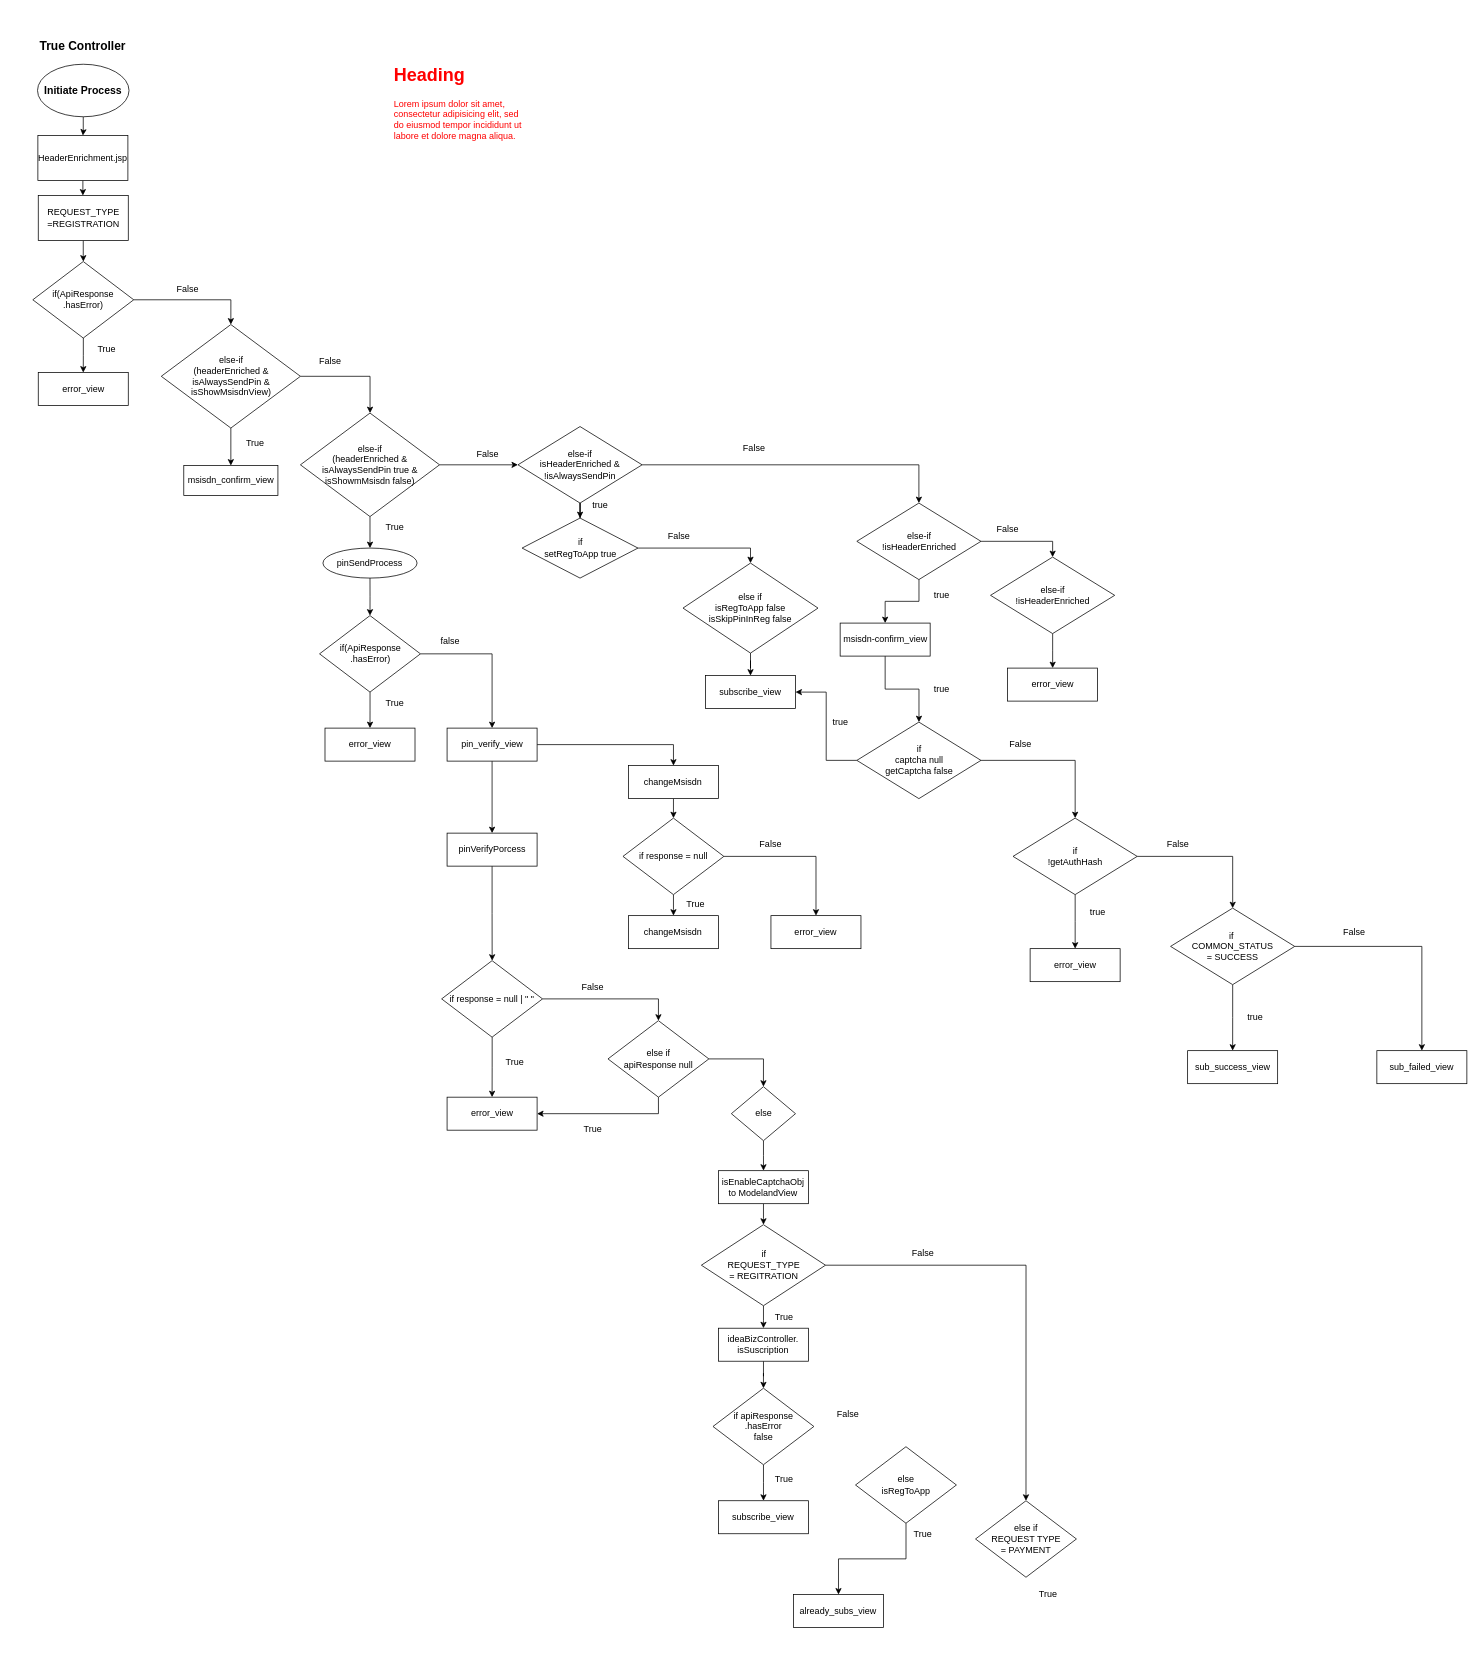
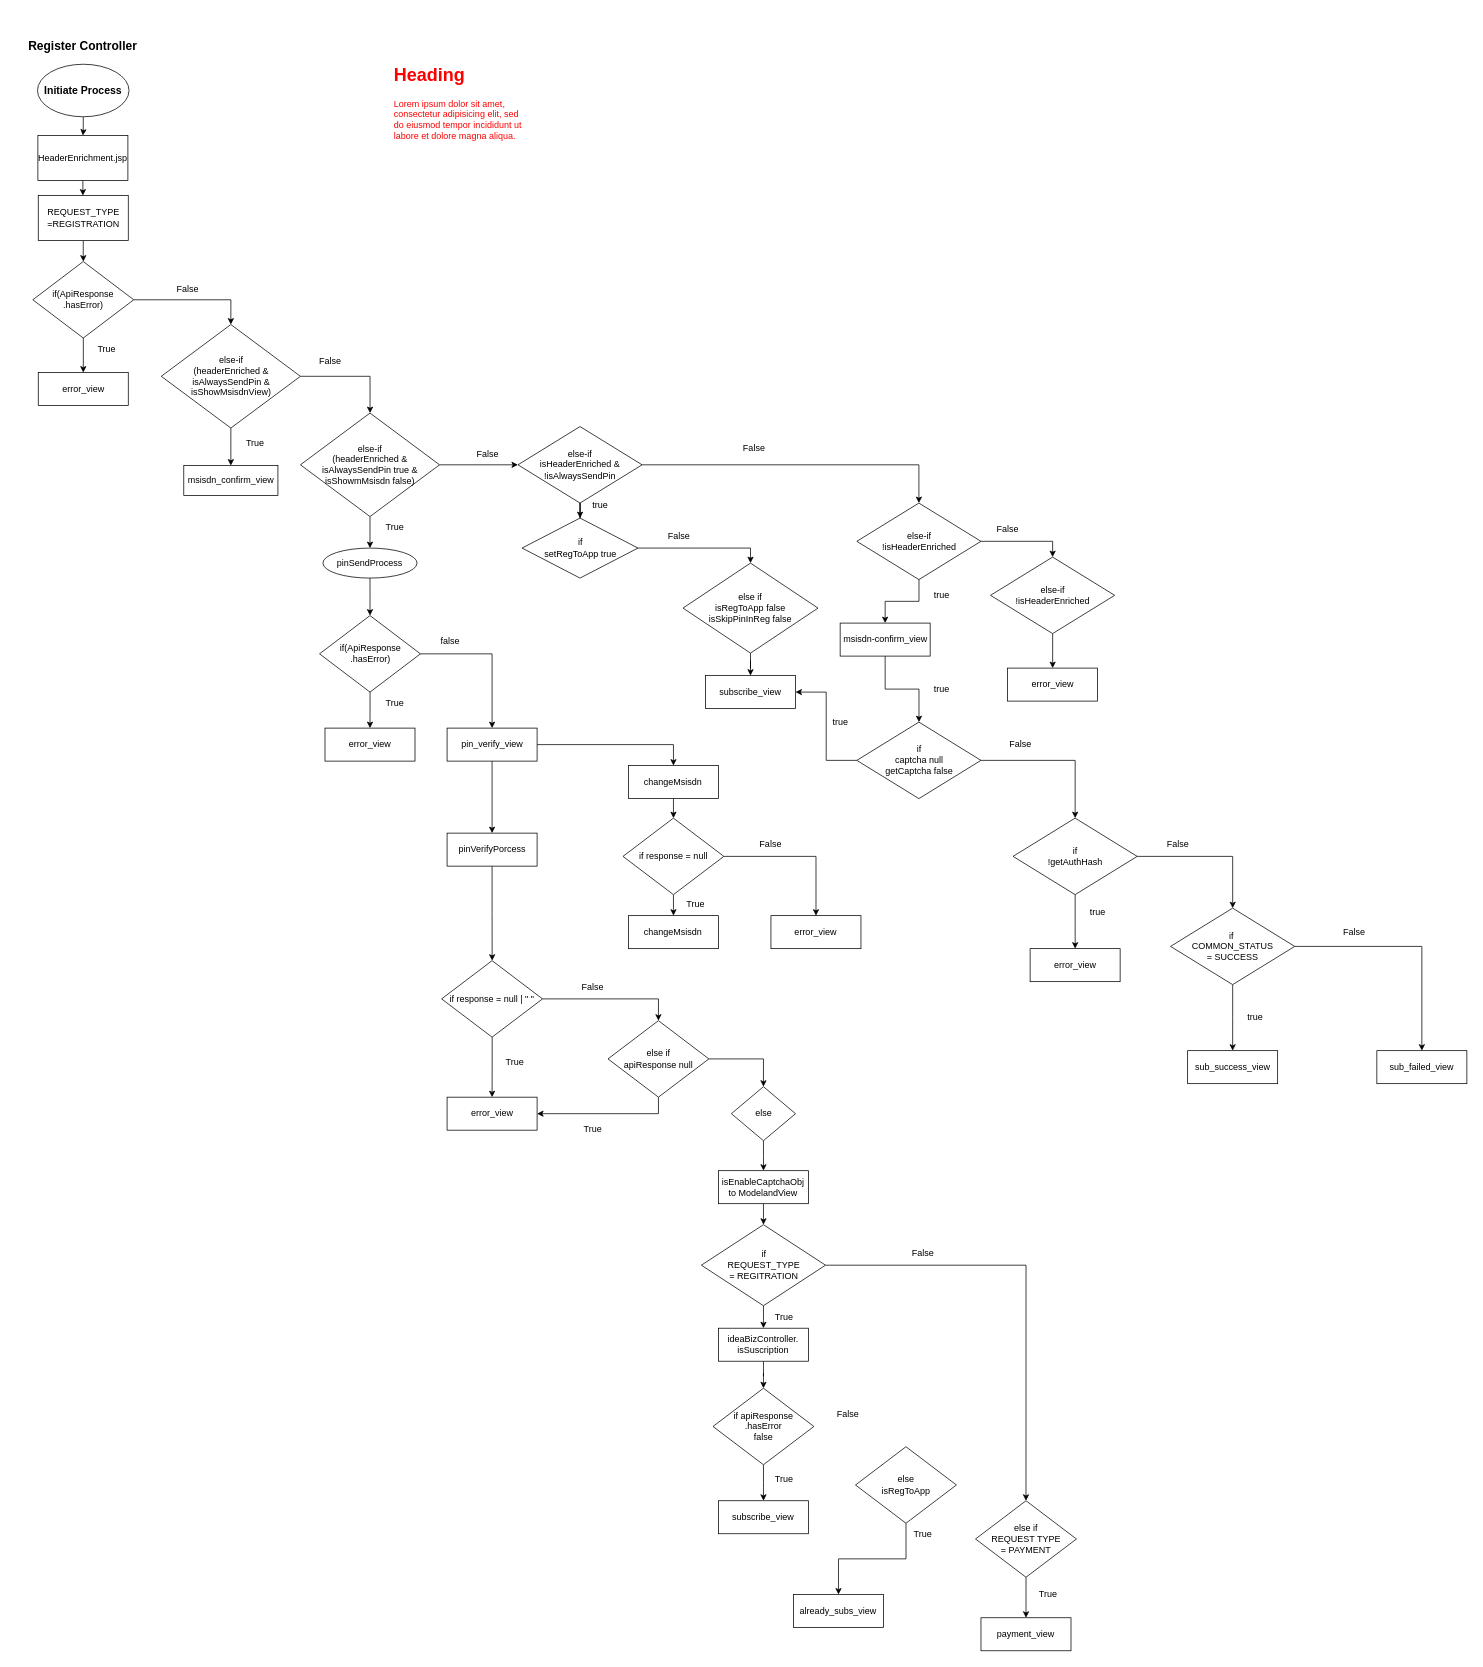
node "True Controller": label "True Controller" -> "Register Controller"
edge "else if REQUEST TYPE = PAYMENT" -> "payment_view": added
node "payment_view": added
